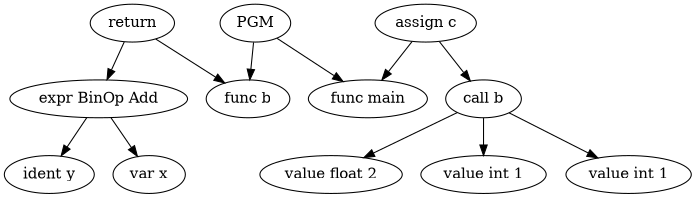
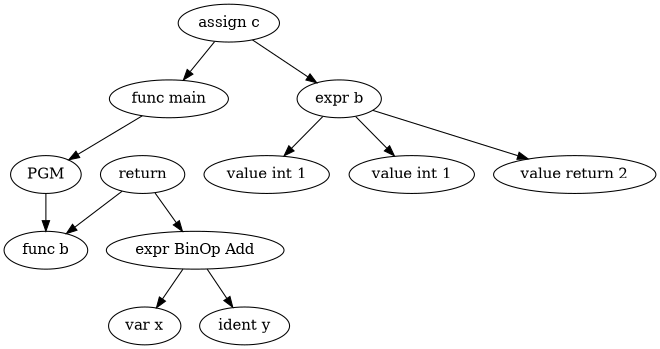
edge "PGM" -> "func main": reversed
node "call b": label "call b" -> "expr b"
node "value float 2": label "value float 2" -> "value return 2"
